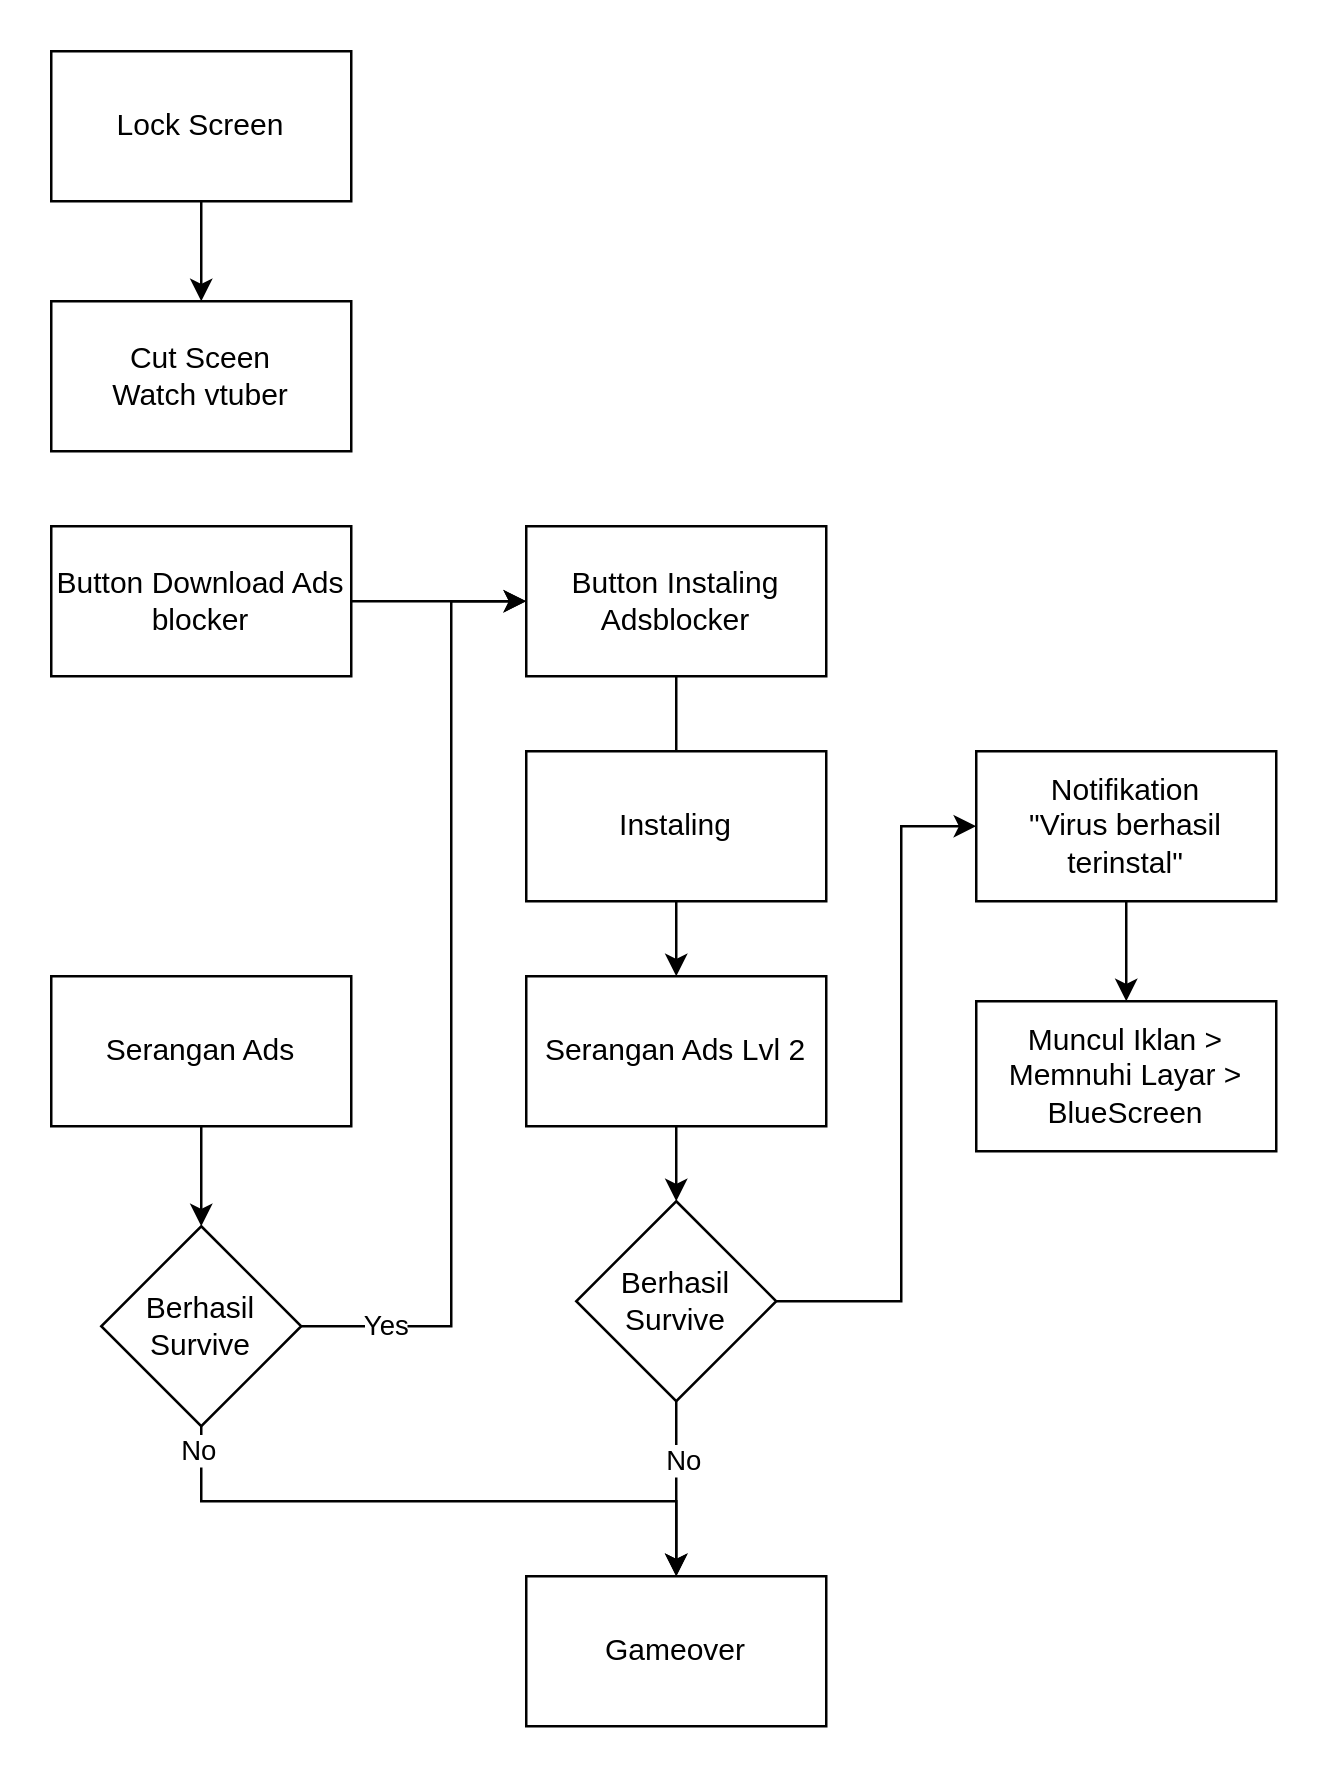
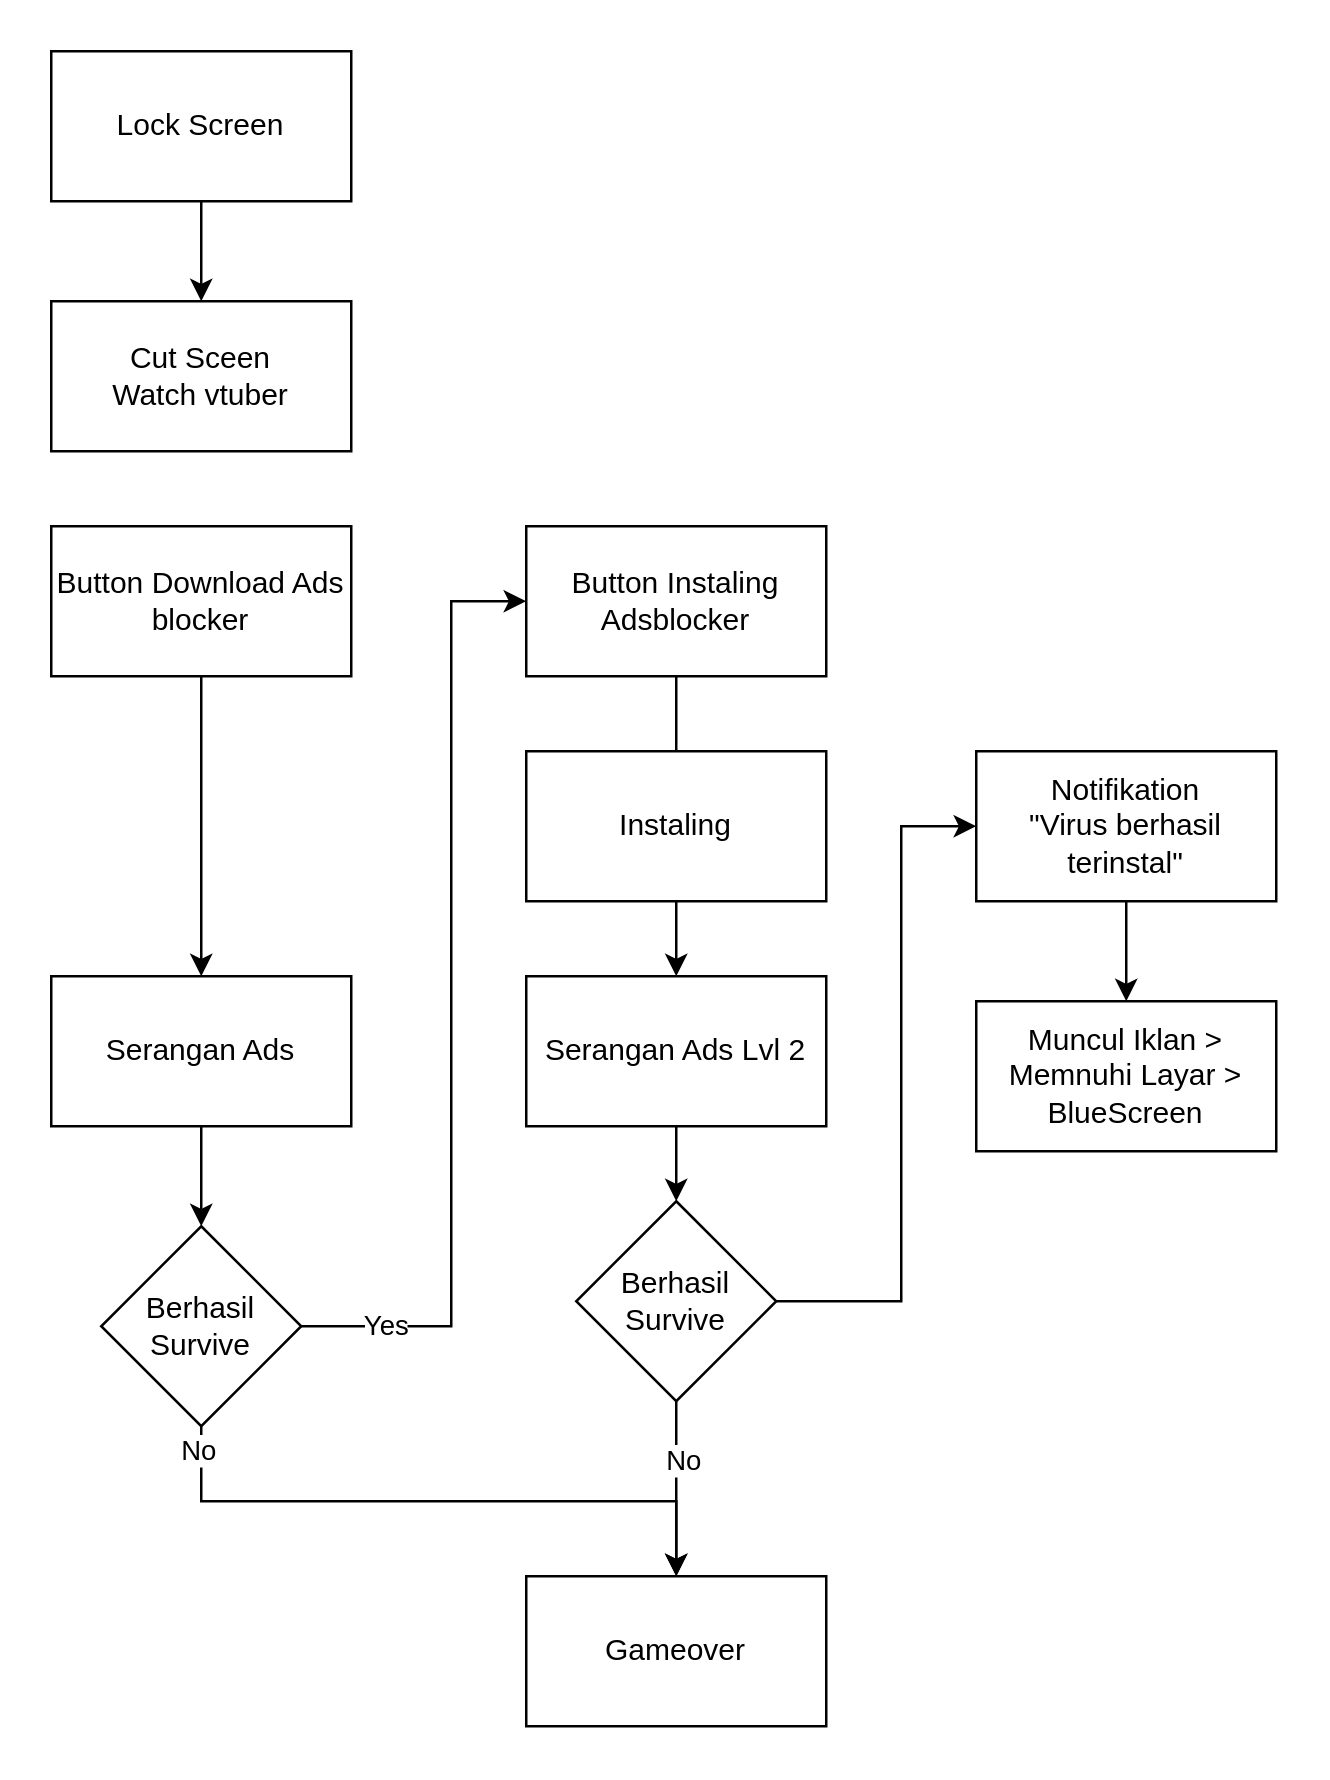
edge "Button Download Ads blocker" -> "Button Instaling Adsblocker": now "Button Download Ads blocker" -> "Serangan Ads"
